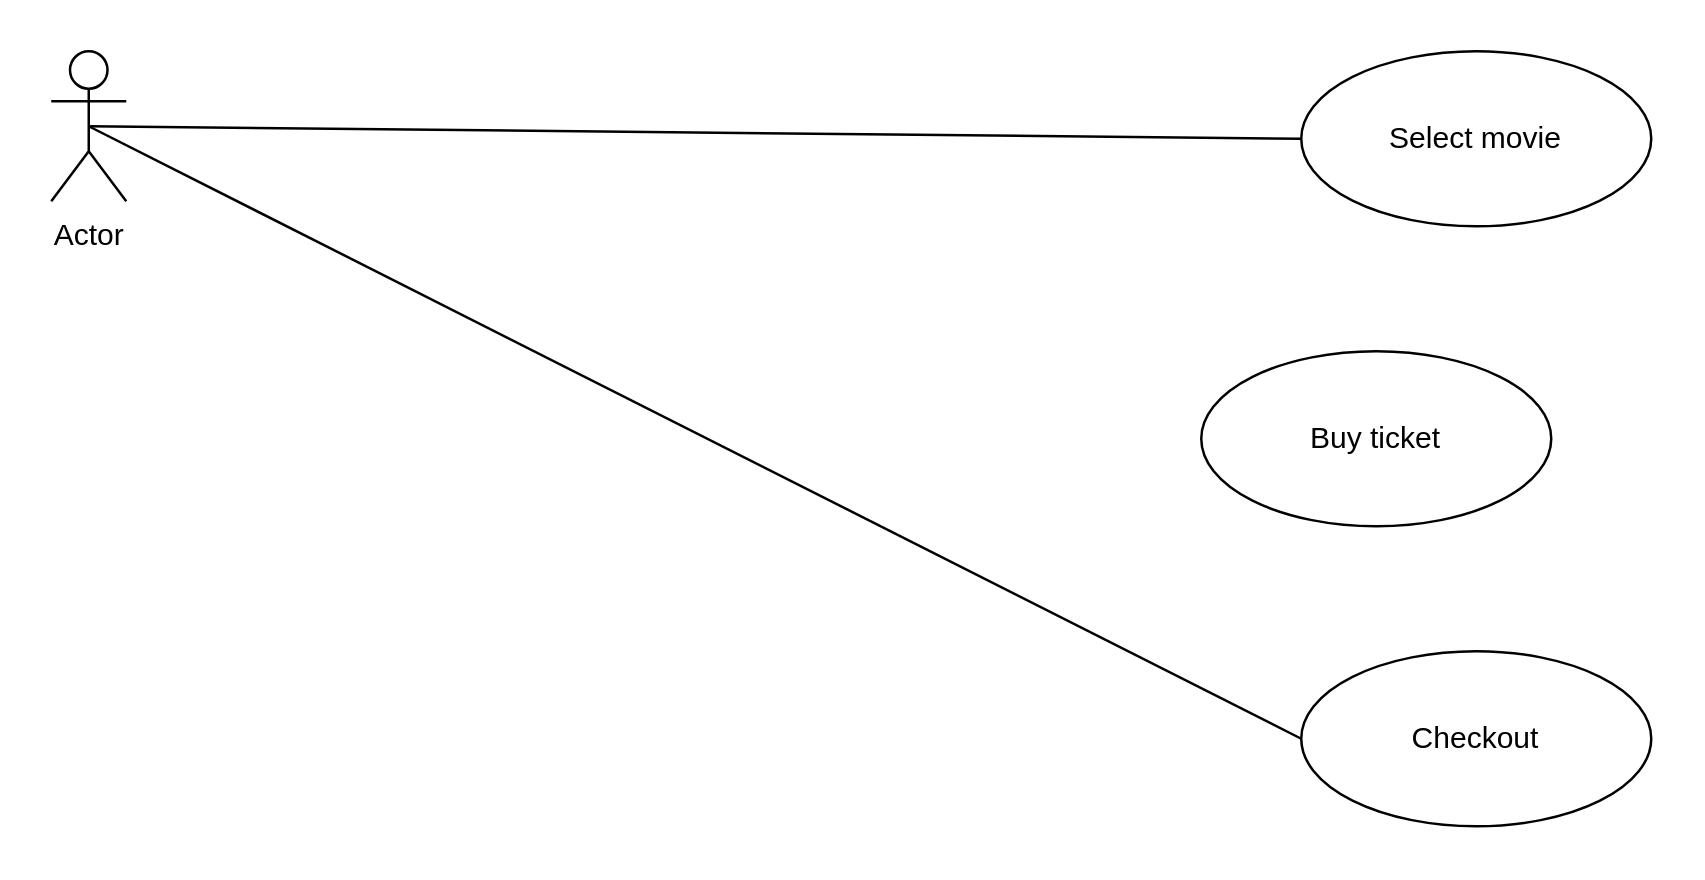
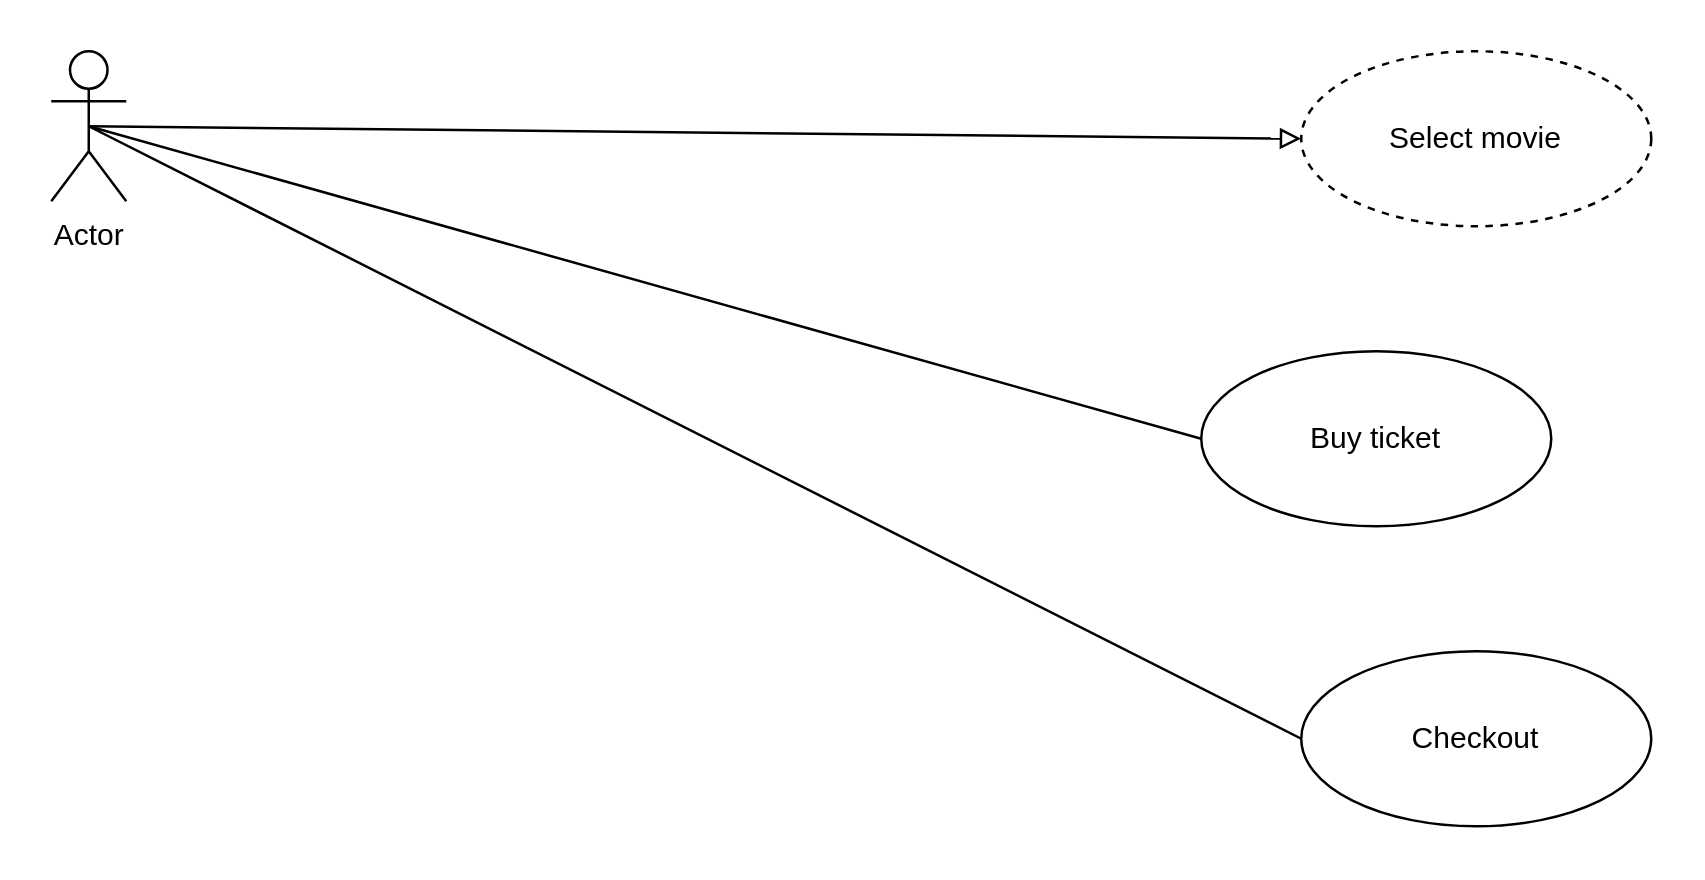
edge "Actor" -- "Select movie": arrowhead none -> block
node "Select movie": style solid -> dashed
edge "Actor" -- "Buy ticket": added
